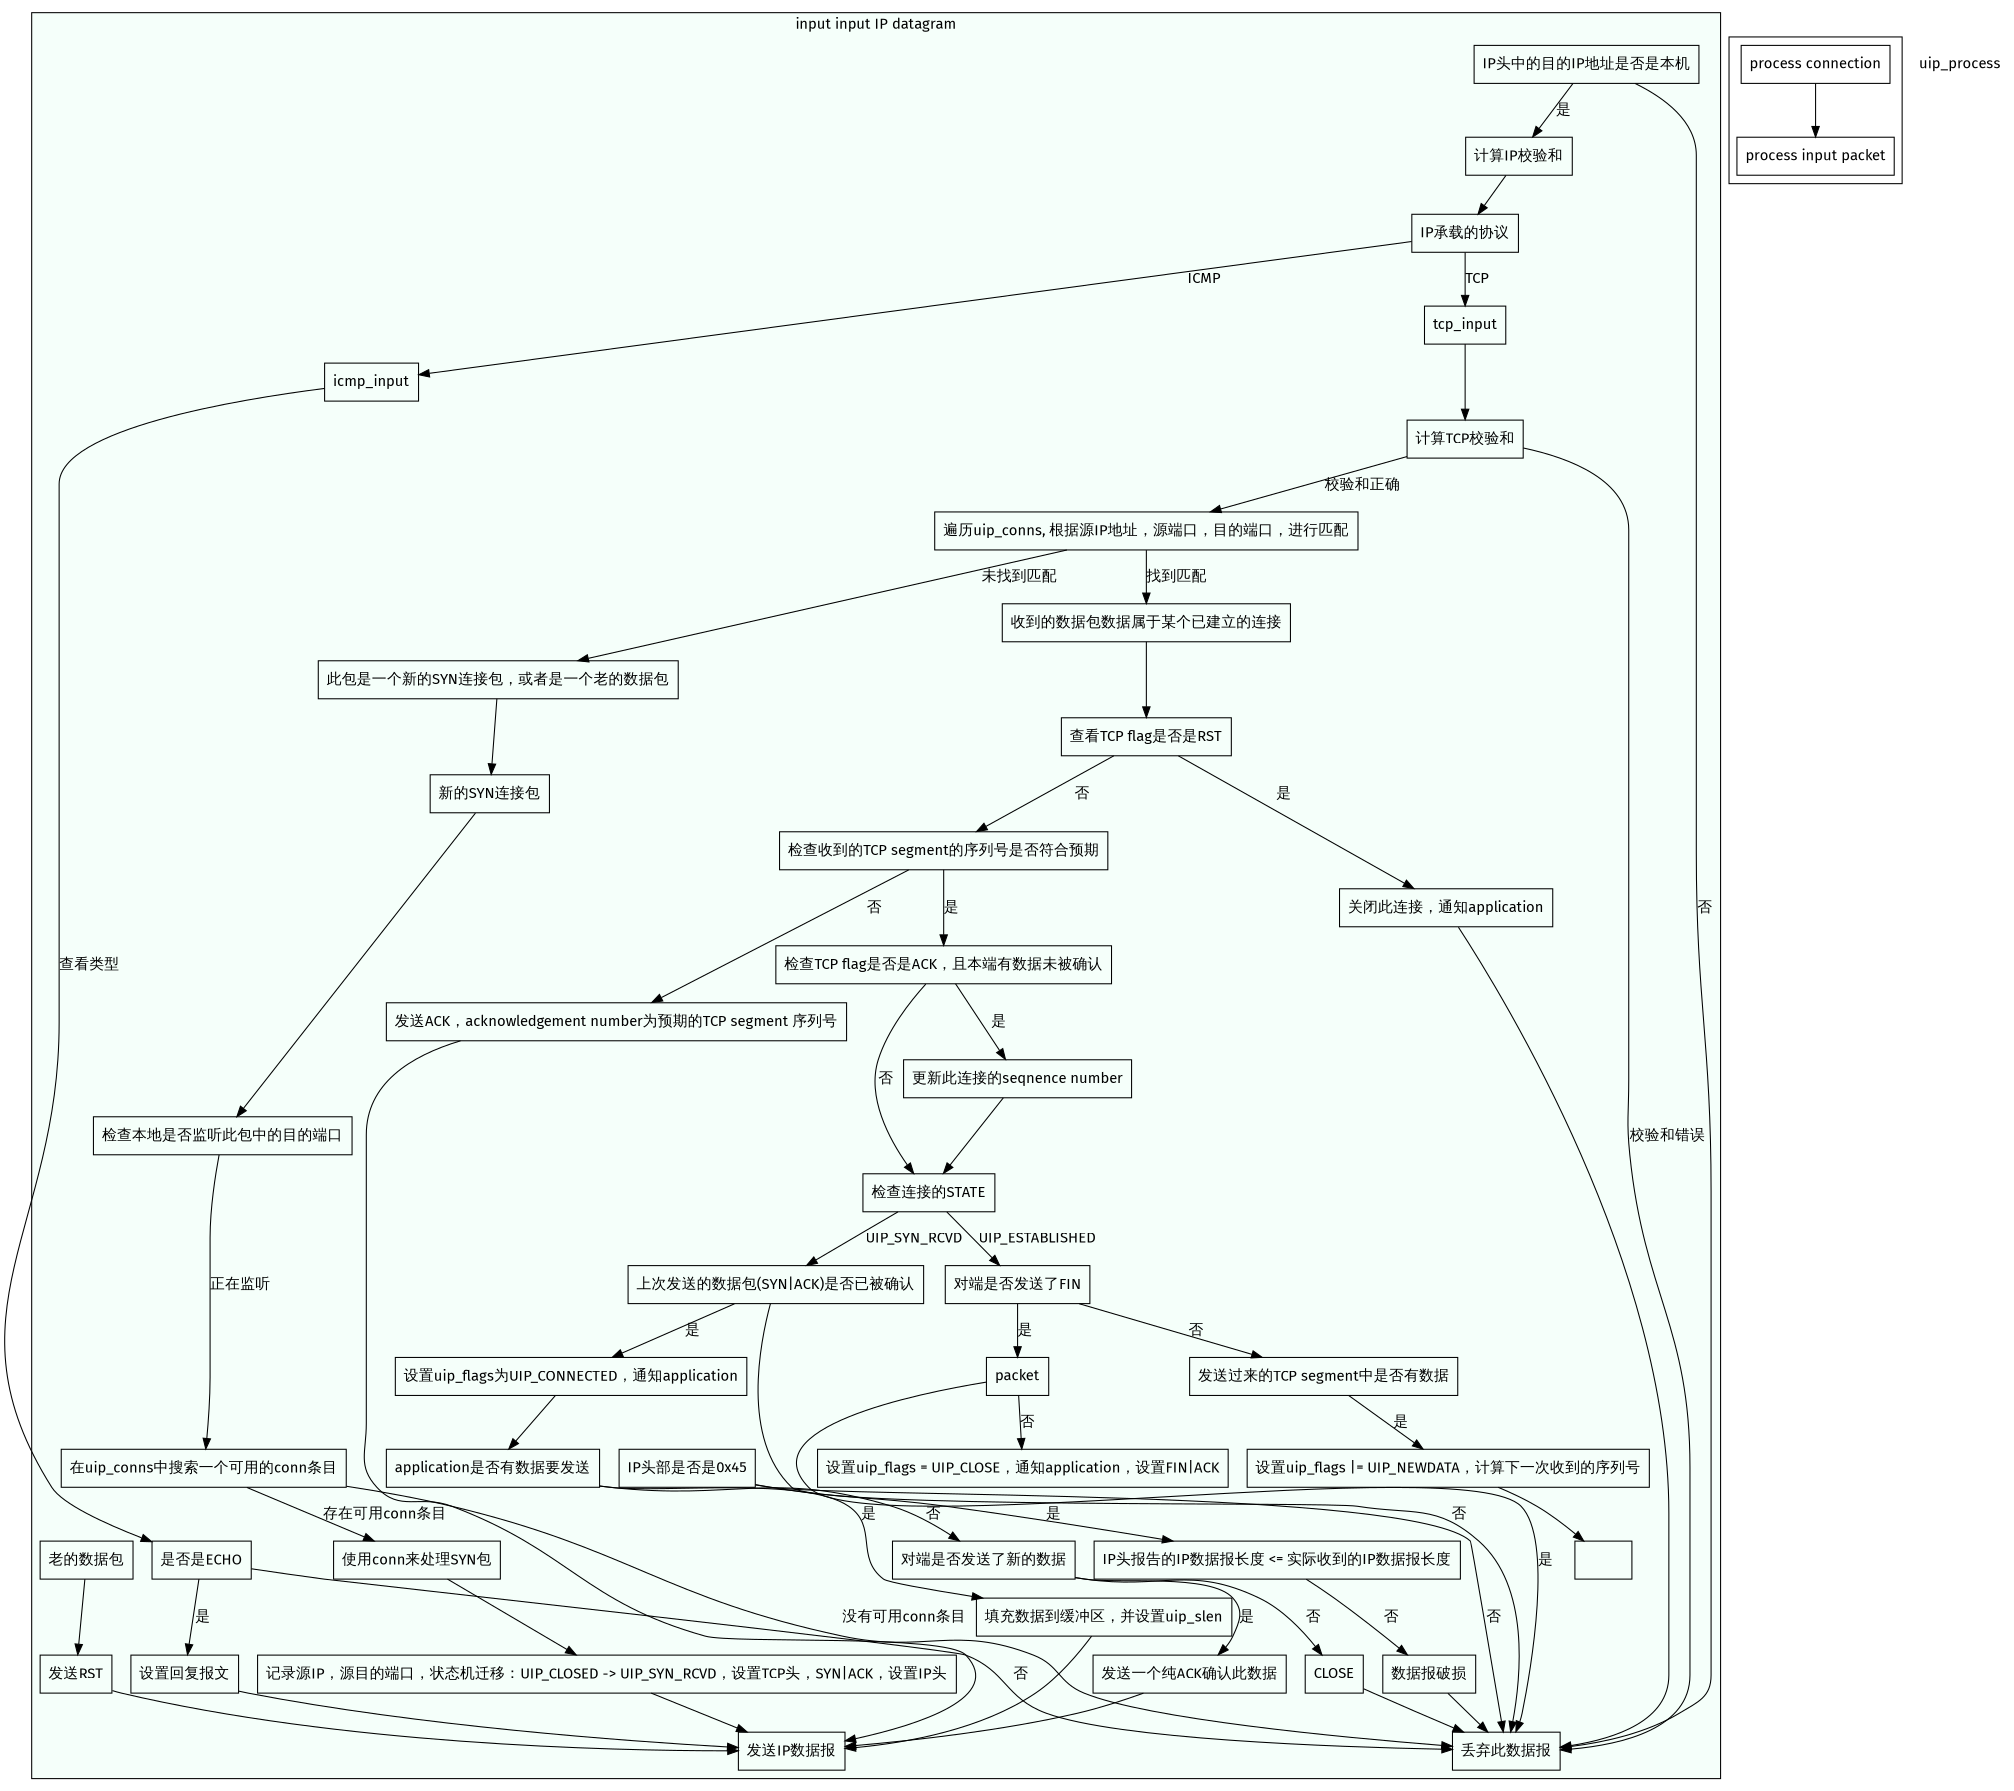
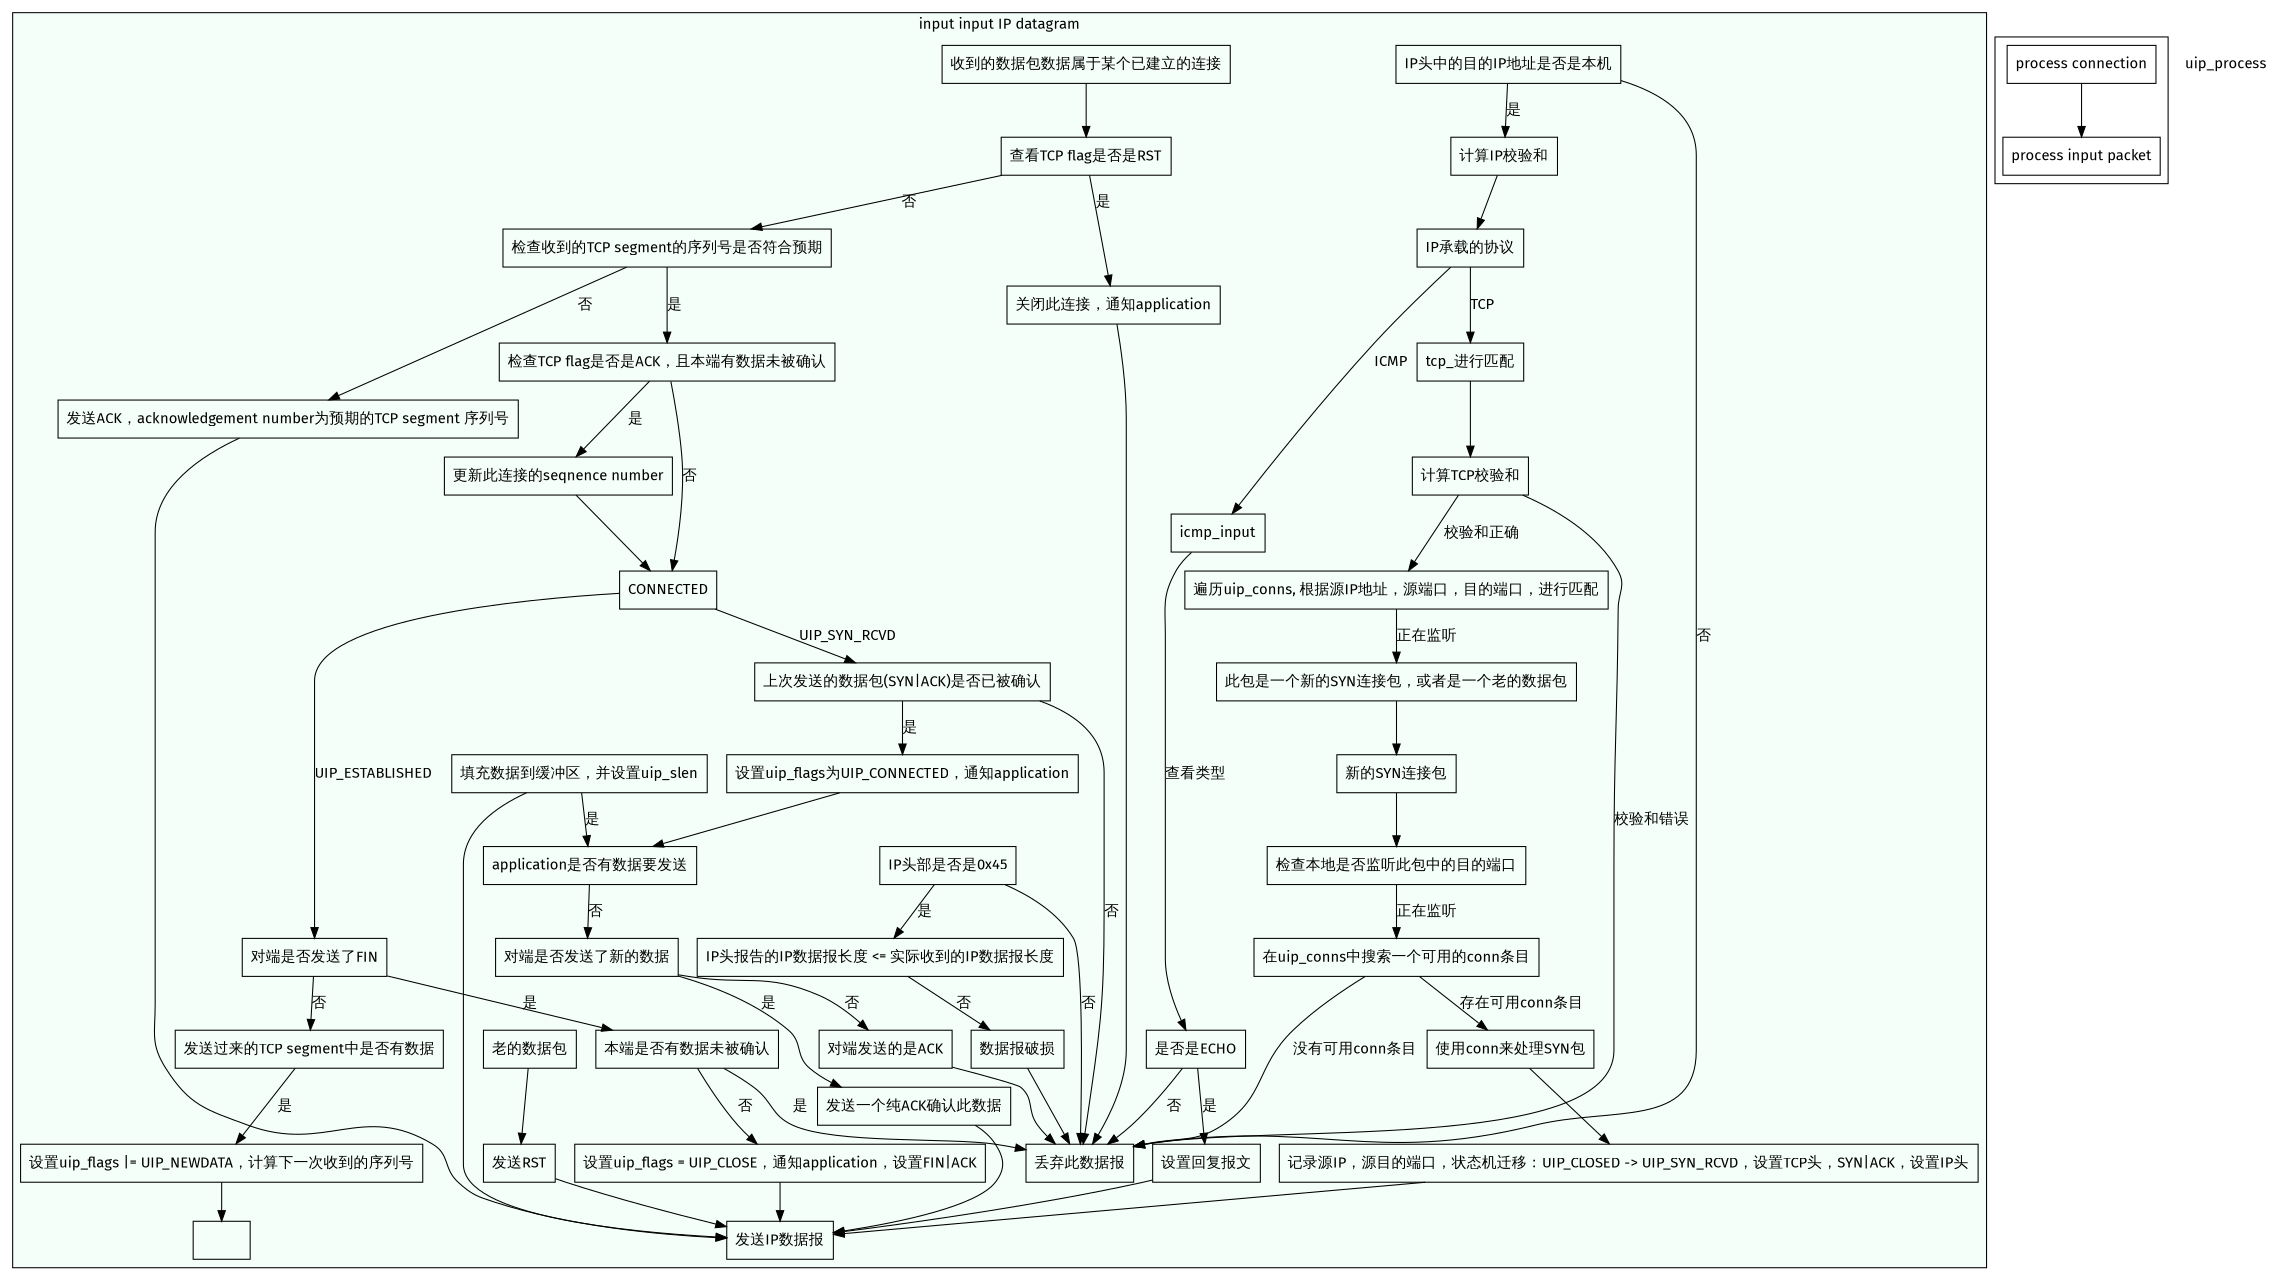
node "tcp_input": label "tcp_input" -> "tcp_进行匹配"
edge "遍历uip_conns, 根据源IP地址，源端口，目的端口，进行匹配" -> "收到的数据包数据属于某个已建立的连接": removed, label "找到匹配"
edge "遍历uip_conns, 根据源IP地址，源端口，目的端口，进行匹配" -> "此包是一个新的SYN连接包，或者是一个老的数据包": label "未找到匹配" -> "正在监听"
node "检查连接的STATE": label "检查连接的STATE" -> "CONNECTED"
edge "设置uip_flags = UIP_CLOSE，通知application，设置FIN|ACK" -> "发送IP数据报": added
node "packet": label "packet" -> "本端是否有数据未被确认"
edge "application是否有数据要发送" -> "填充数据到缓冲区，并设置uip_slen": reversed
node "CLOSE": label "CLOSE" -> "对端发送的是ACK"
